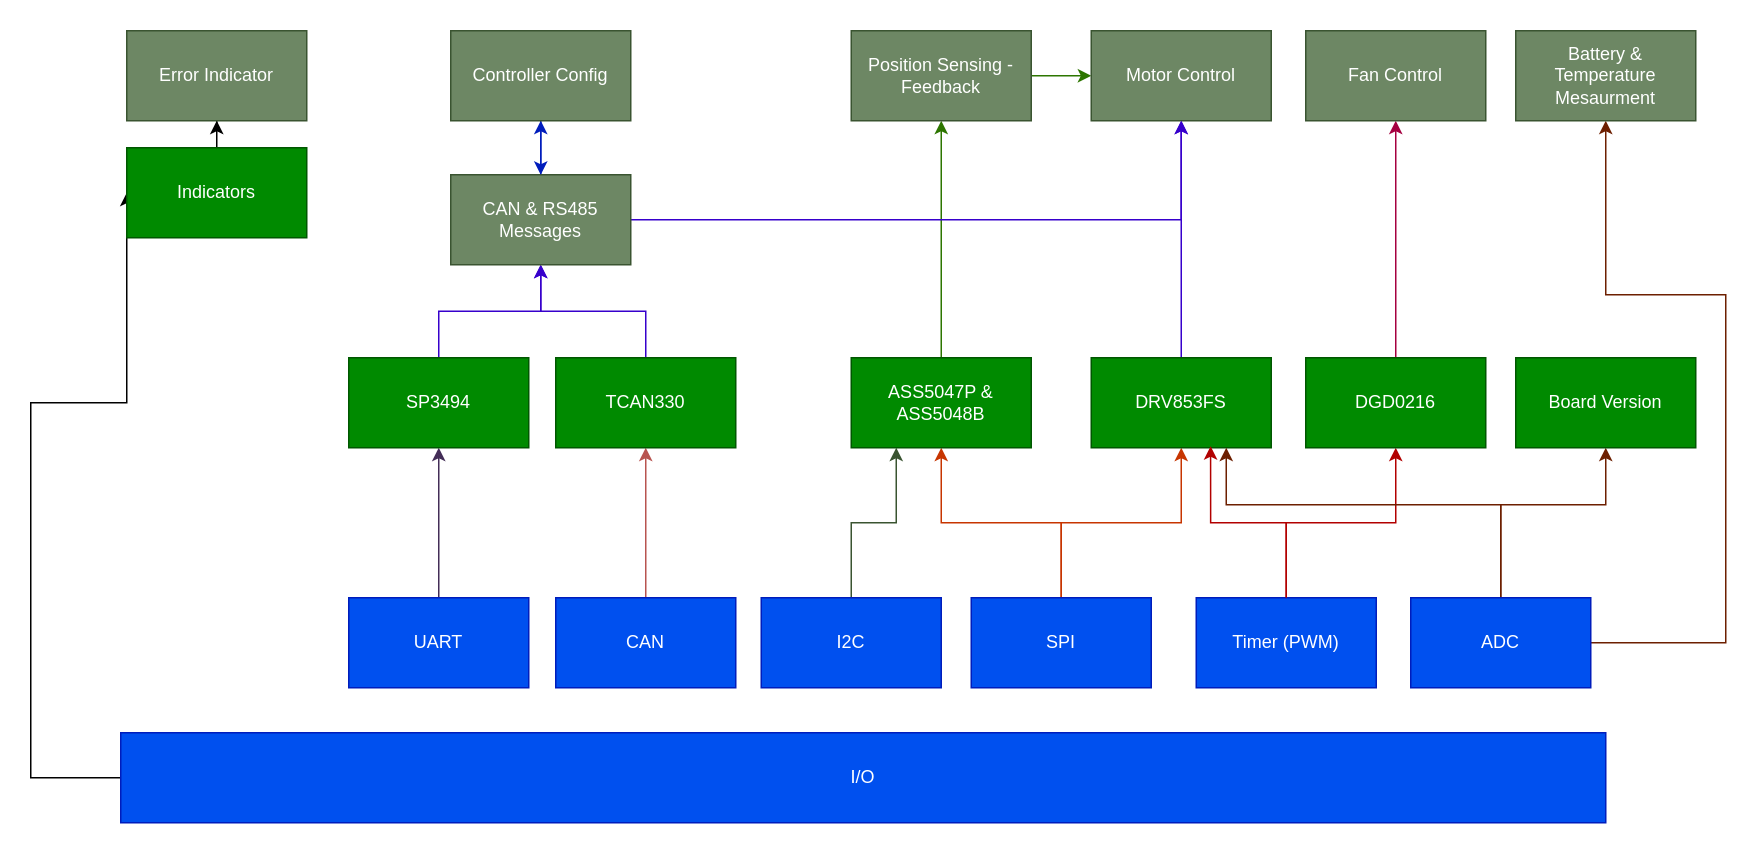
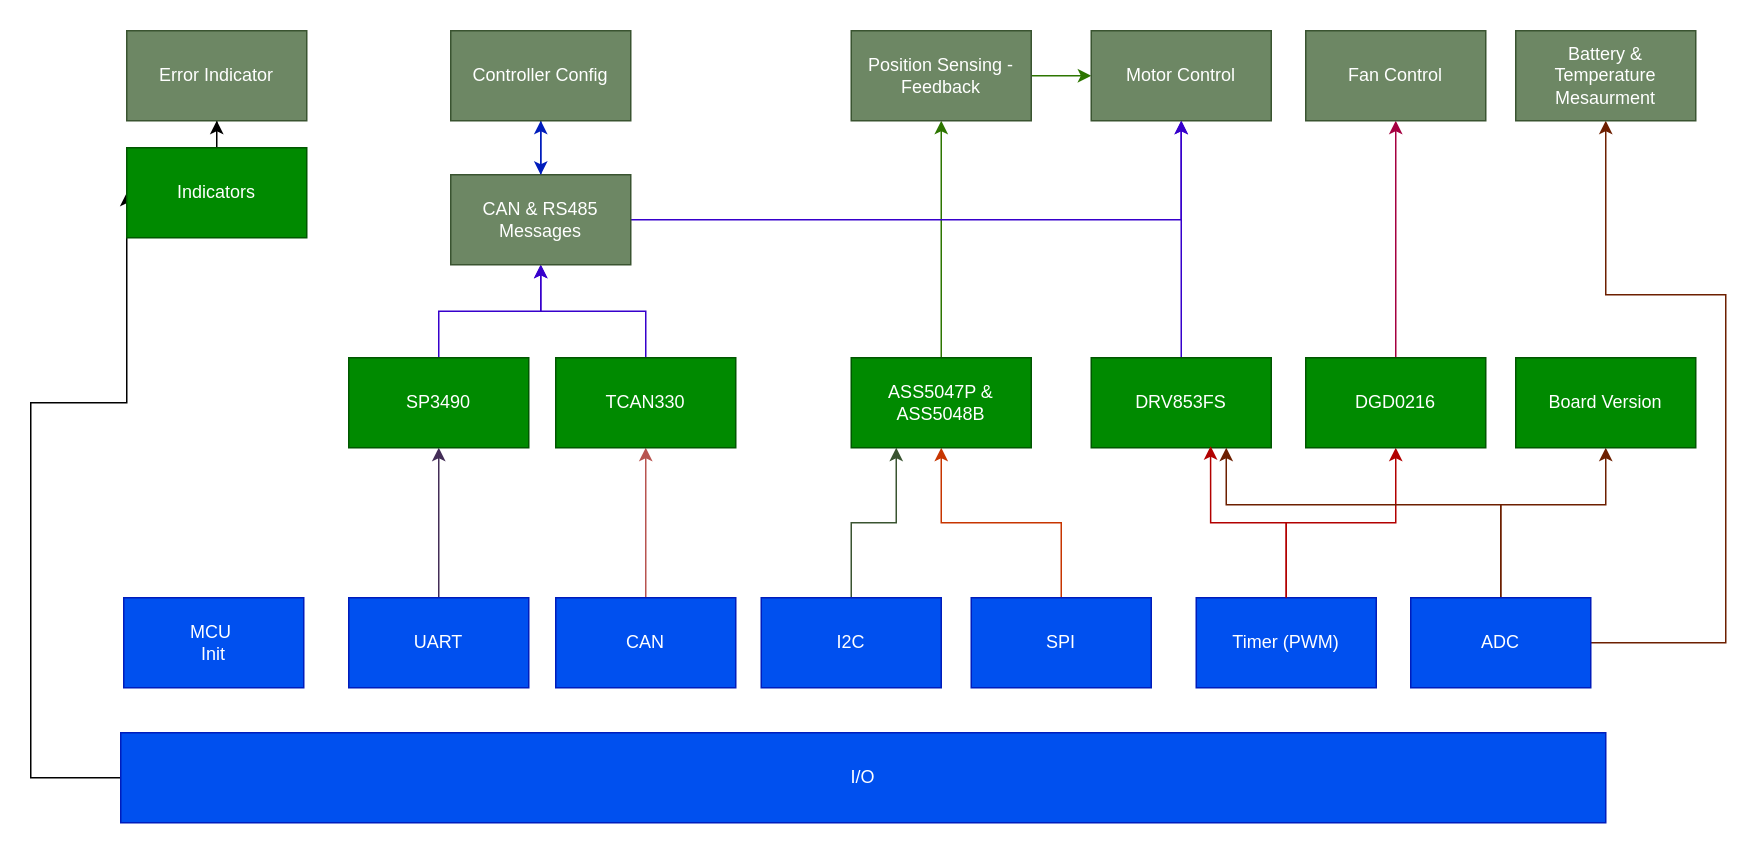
node "SP3494": label "SP3494" -> "SP3490"
edge "SPI" -> "DRV853FS": removed
node "MCU Init": added
